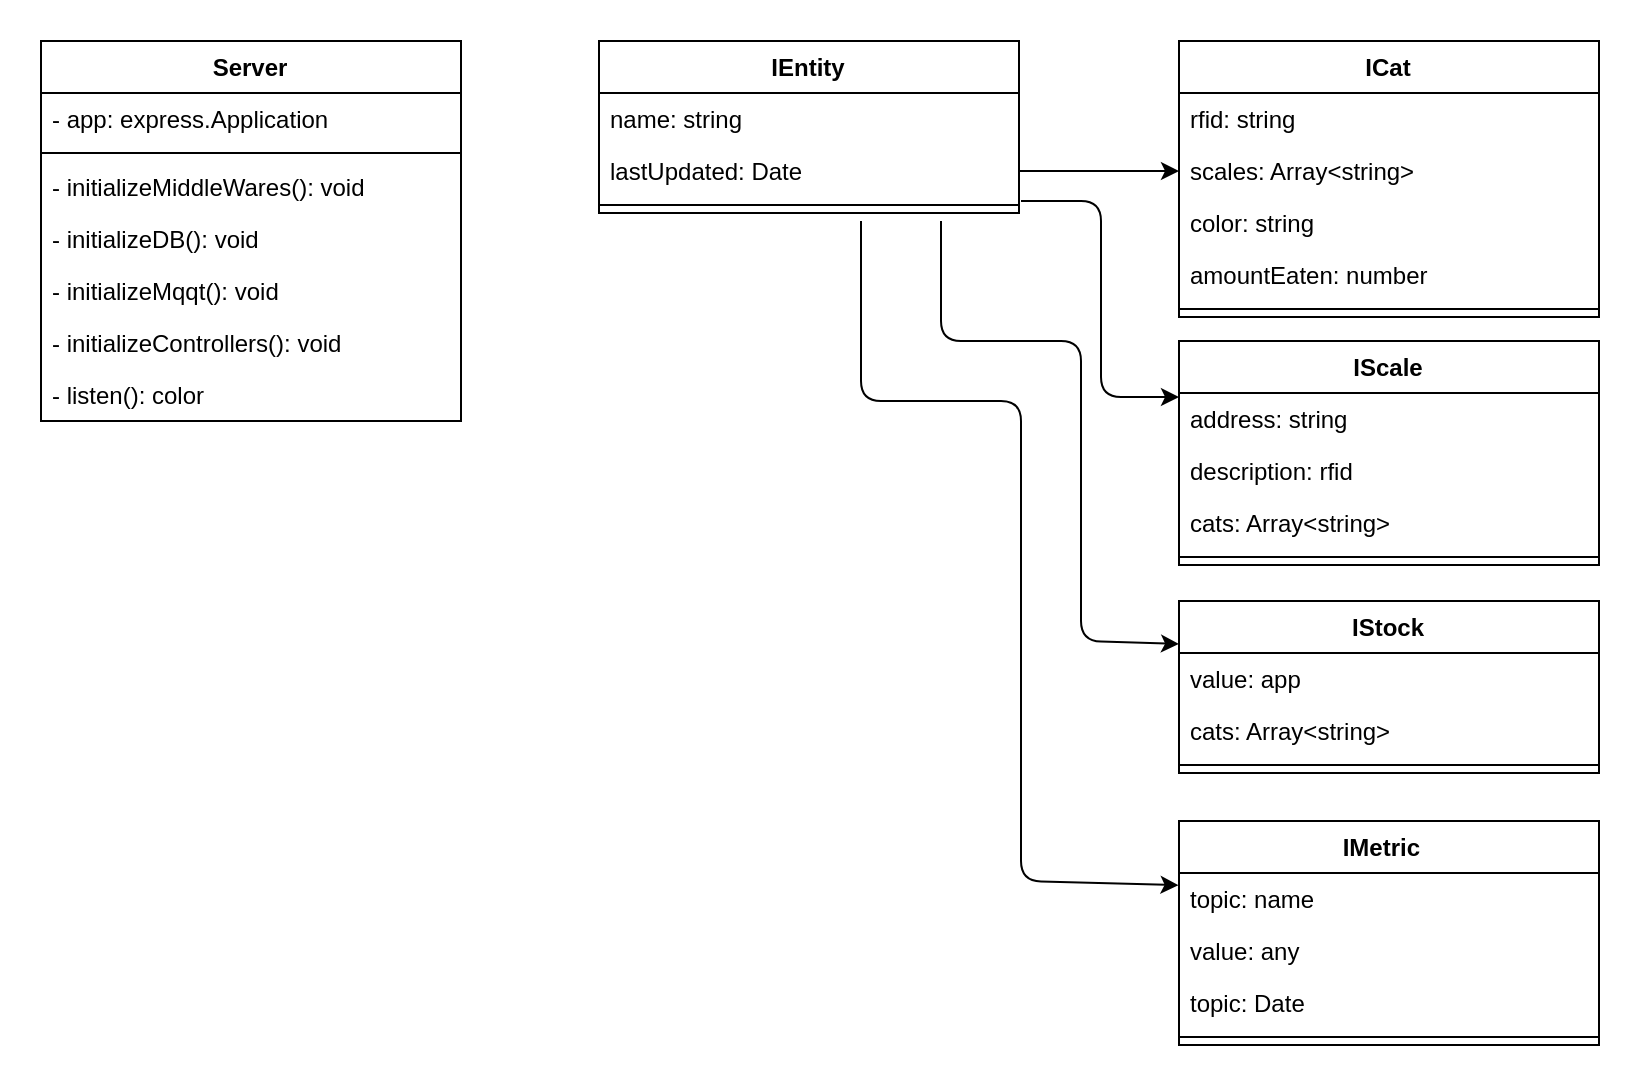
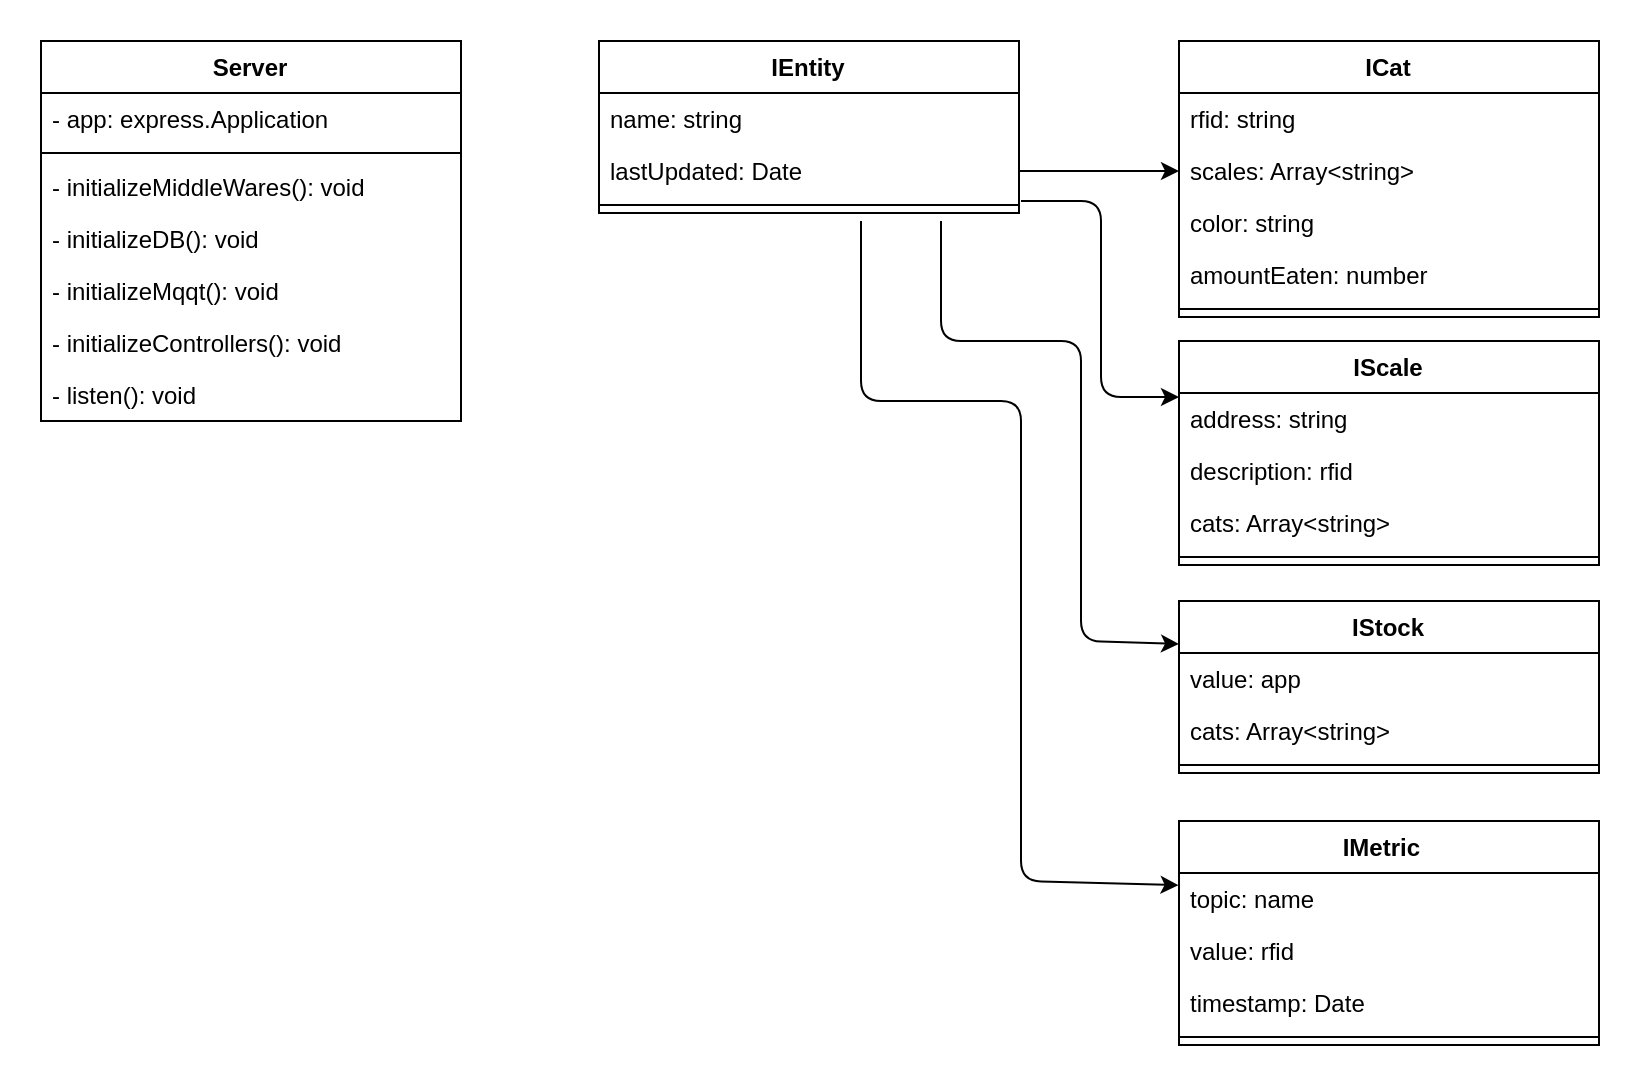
node "- listen(): color": label "- listen(): color" -> "- listen(): void"
node "value: any": label "value: any" -> "value: rfid"
node "topic: Date": label "topic: Date" -> "timestamp: Date"
